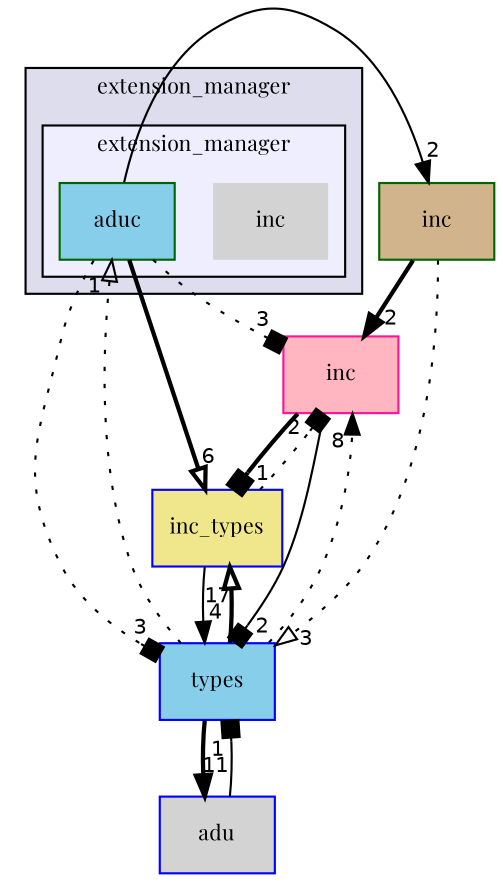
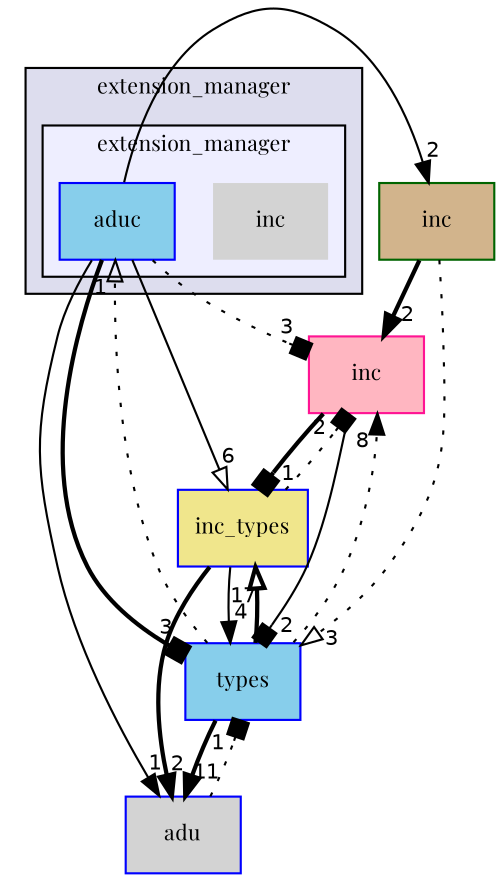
node "aduc": color darkgreen -> blue
edge "aduc" -> "inc_types": style bold -> solid
edge "aduc" -> "types": style dotted -> bold
edge "aduc" -> "adu": added
edge "inc_types" -> "adu": added
edge "adu" -> "types": style solid -> dotted
